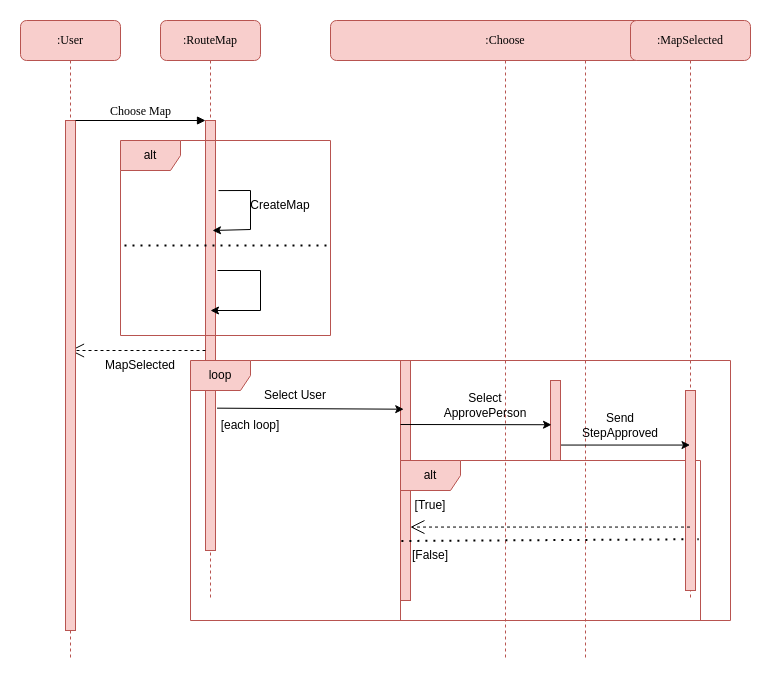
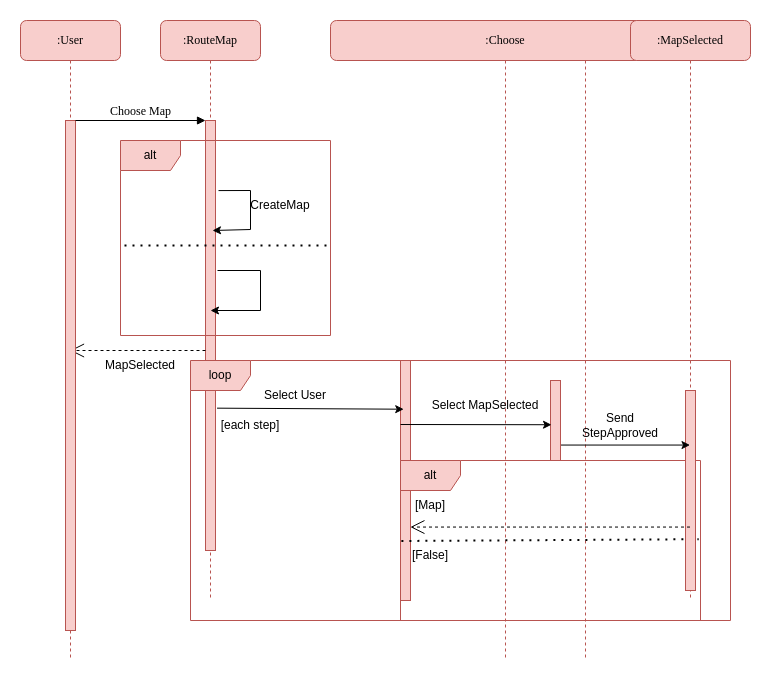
node "Select ApprovePerson": label "Select ApprovePerson" -> "Select MapSelected"
node "[each loop]": label "[each loop]" -> "[each step]"
node "[True]": label "[True]" -> "[Map]"
